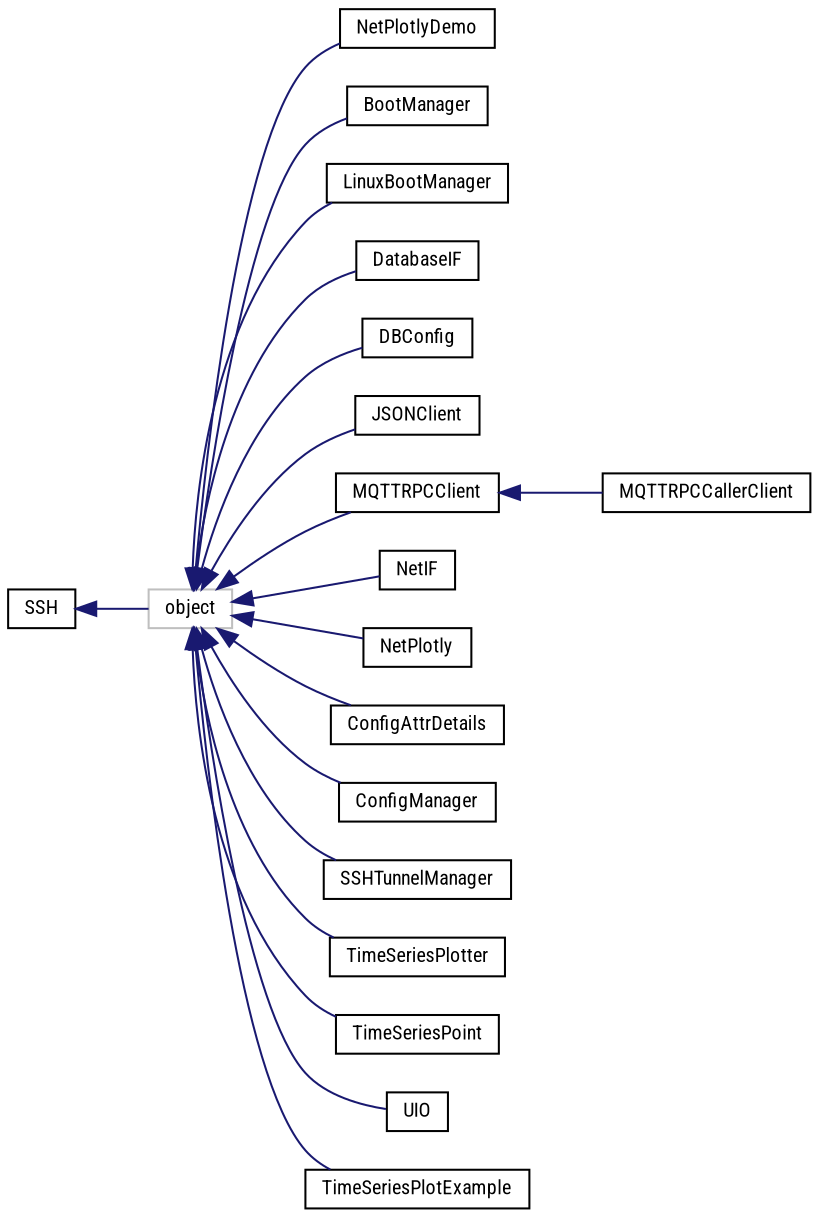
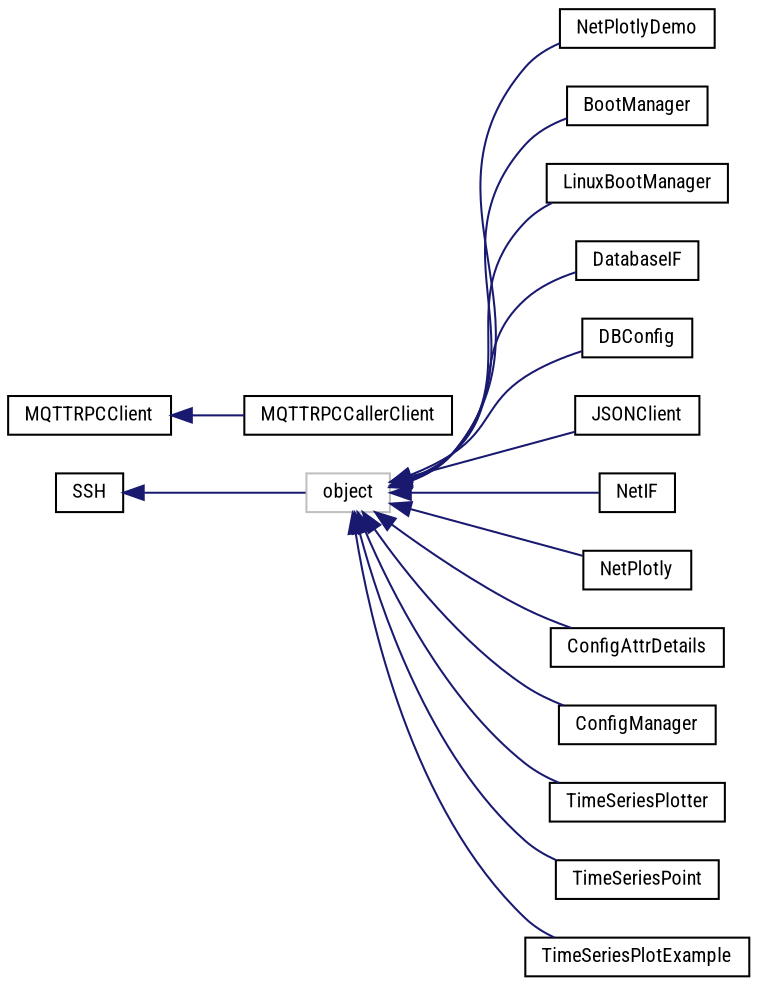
edge "MQTTRPCClient" -> "object": removed
node "SSHTunnelManager": removed
node "UIO": removed
